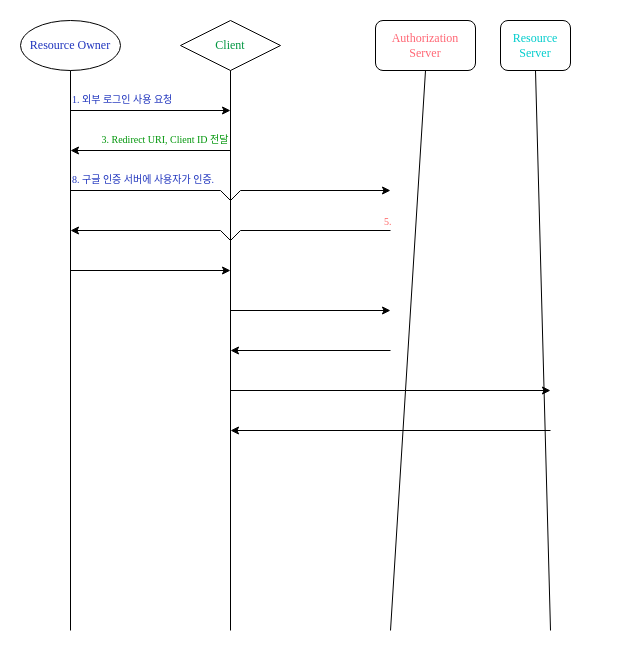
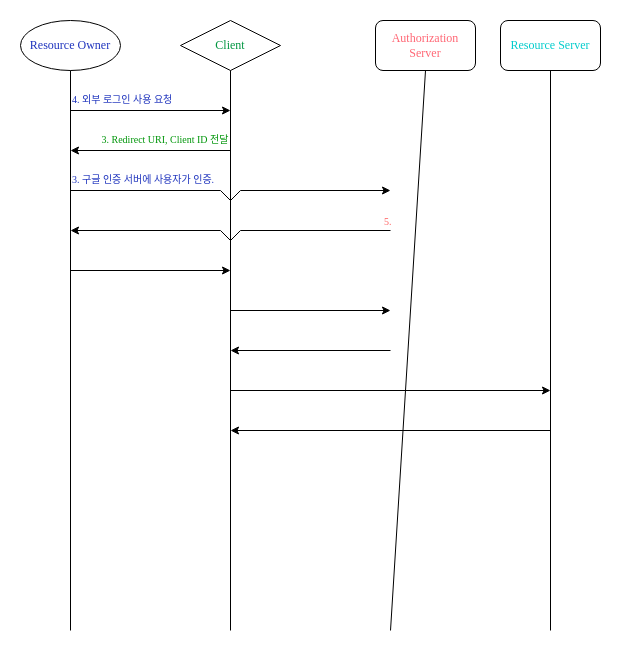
node "Resource Server": size 70x50 -> 100x50
node "1. 외부 로그인 사용 요청": label "1. 외부 로그인 사용 요청" -> "4. 외부 로그인 사용 요청"
node "8. 구글 인증 서버에 사용자가 인증.": label "8. 구글 인증 서버에 사용자가 인증." -> "3. 구글 인증 서버에 사용자가 인증."
